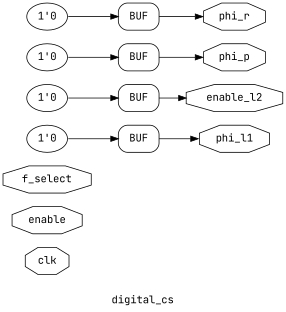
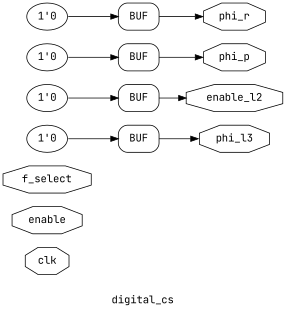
node "phi_l1": label "phi_l1" -> "phi_l3"
